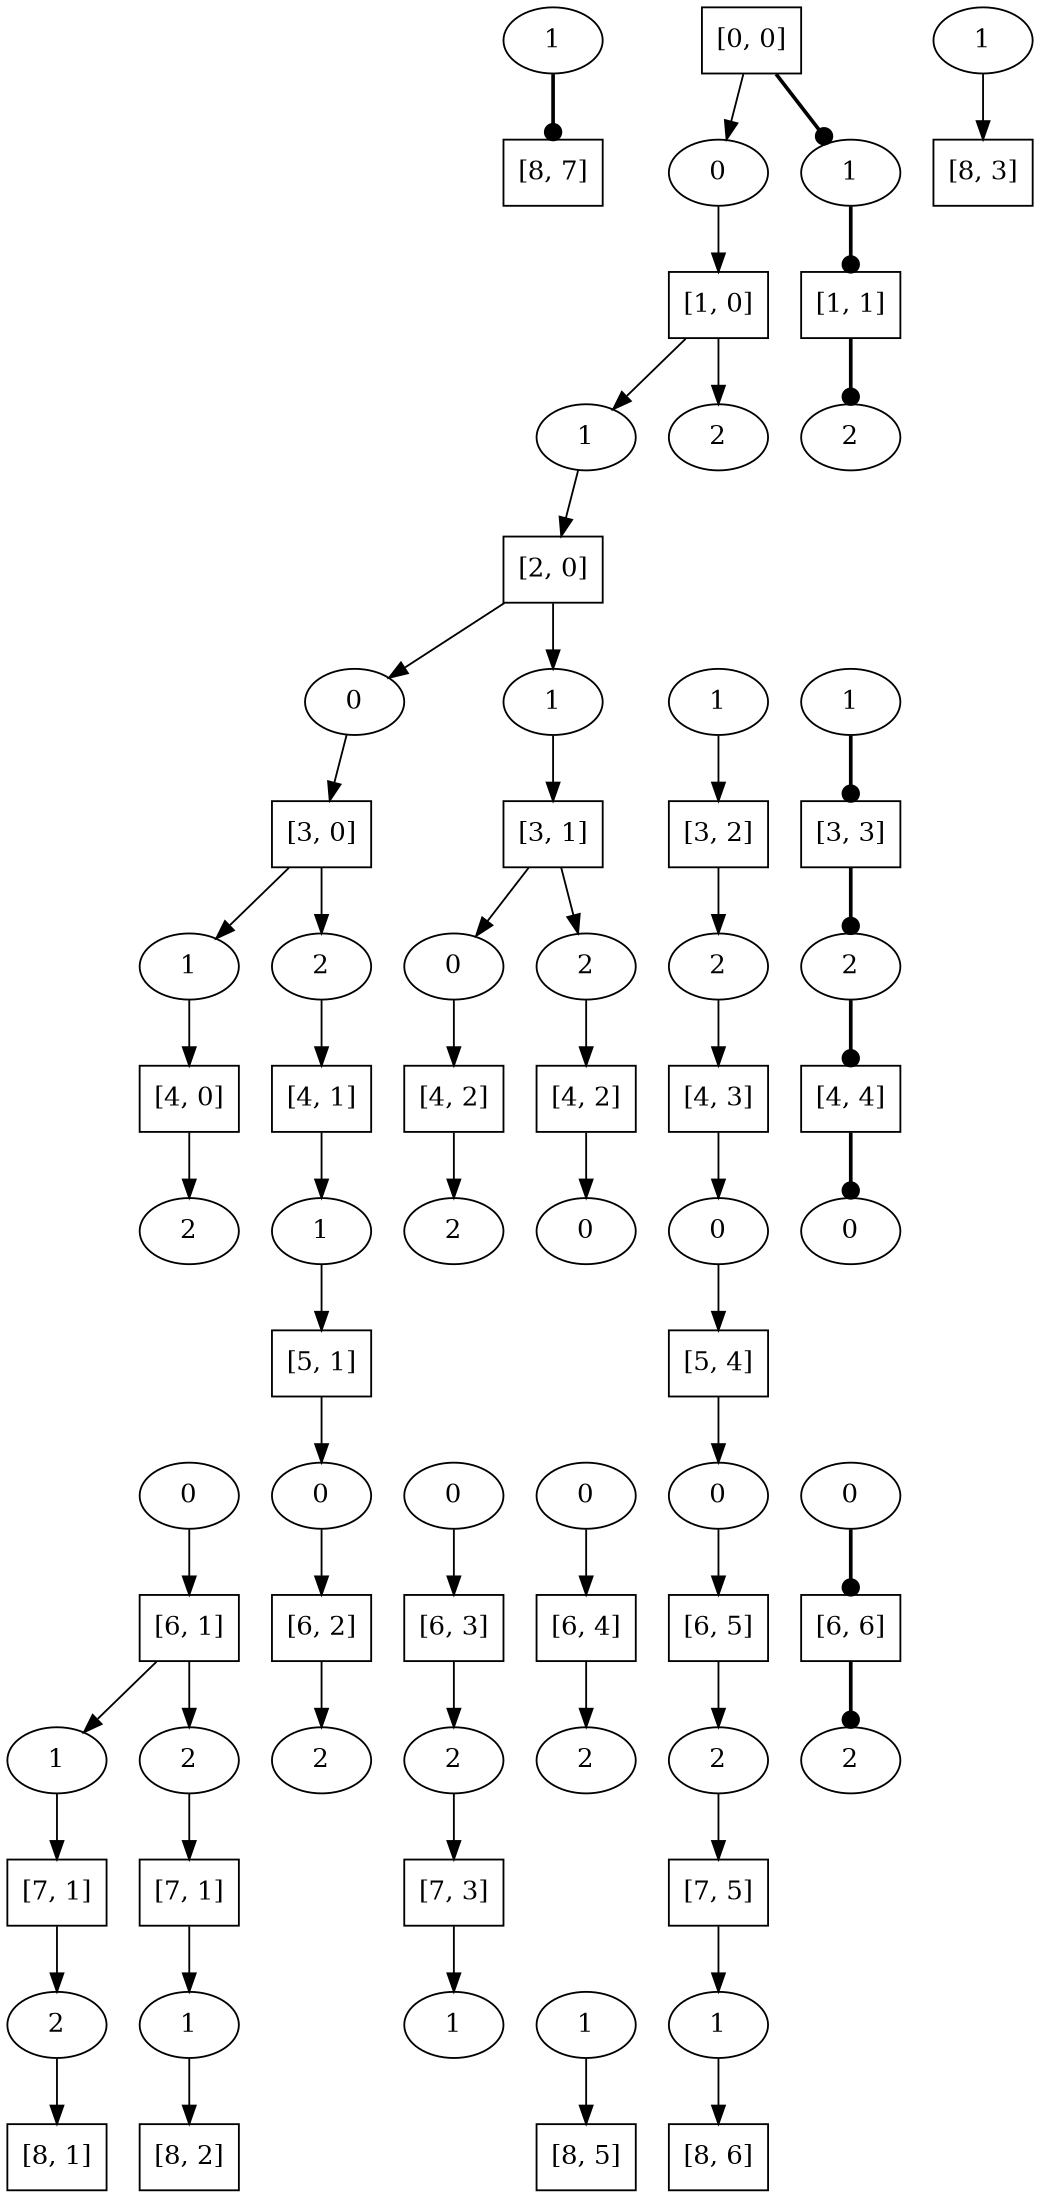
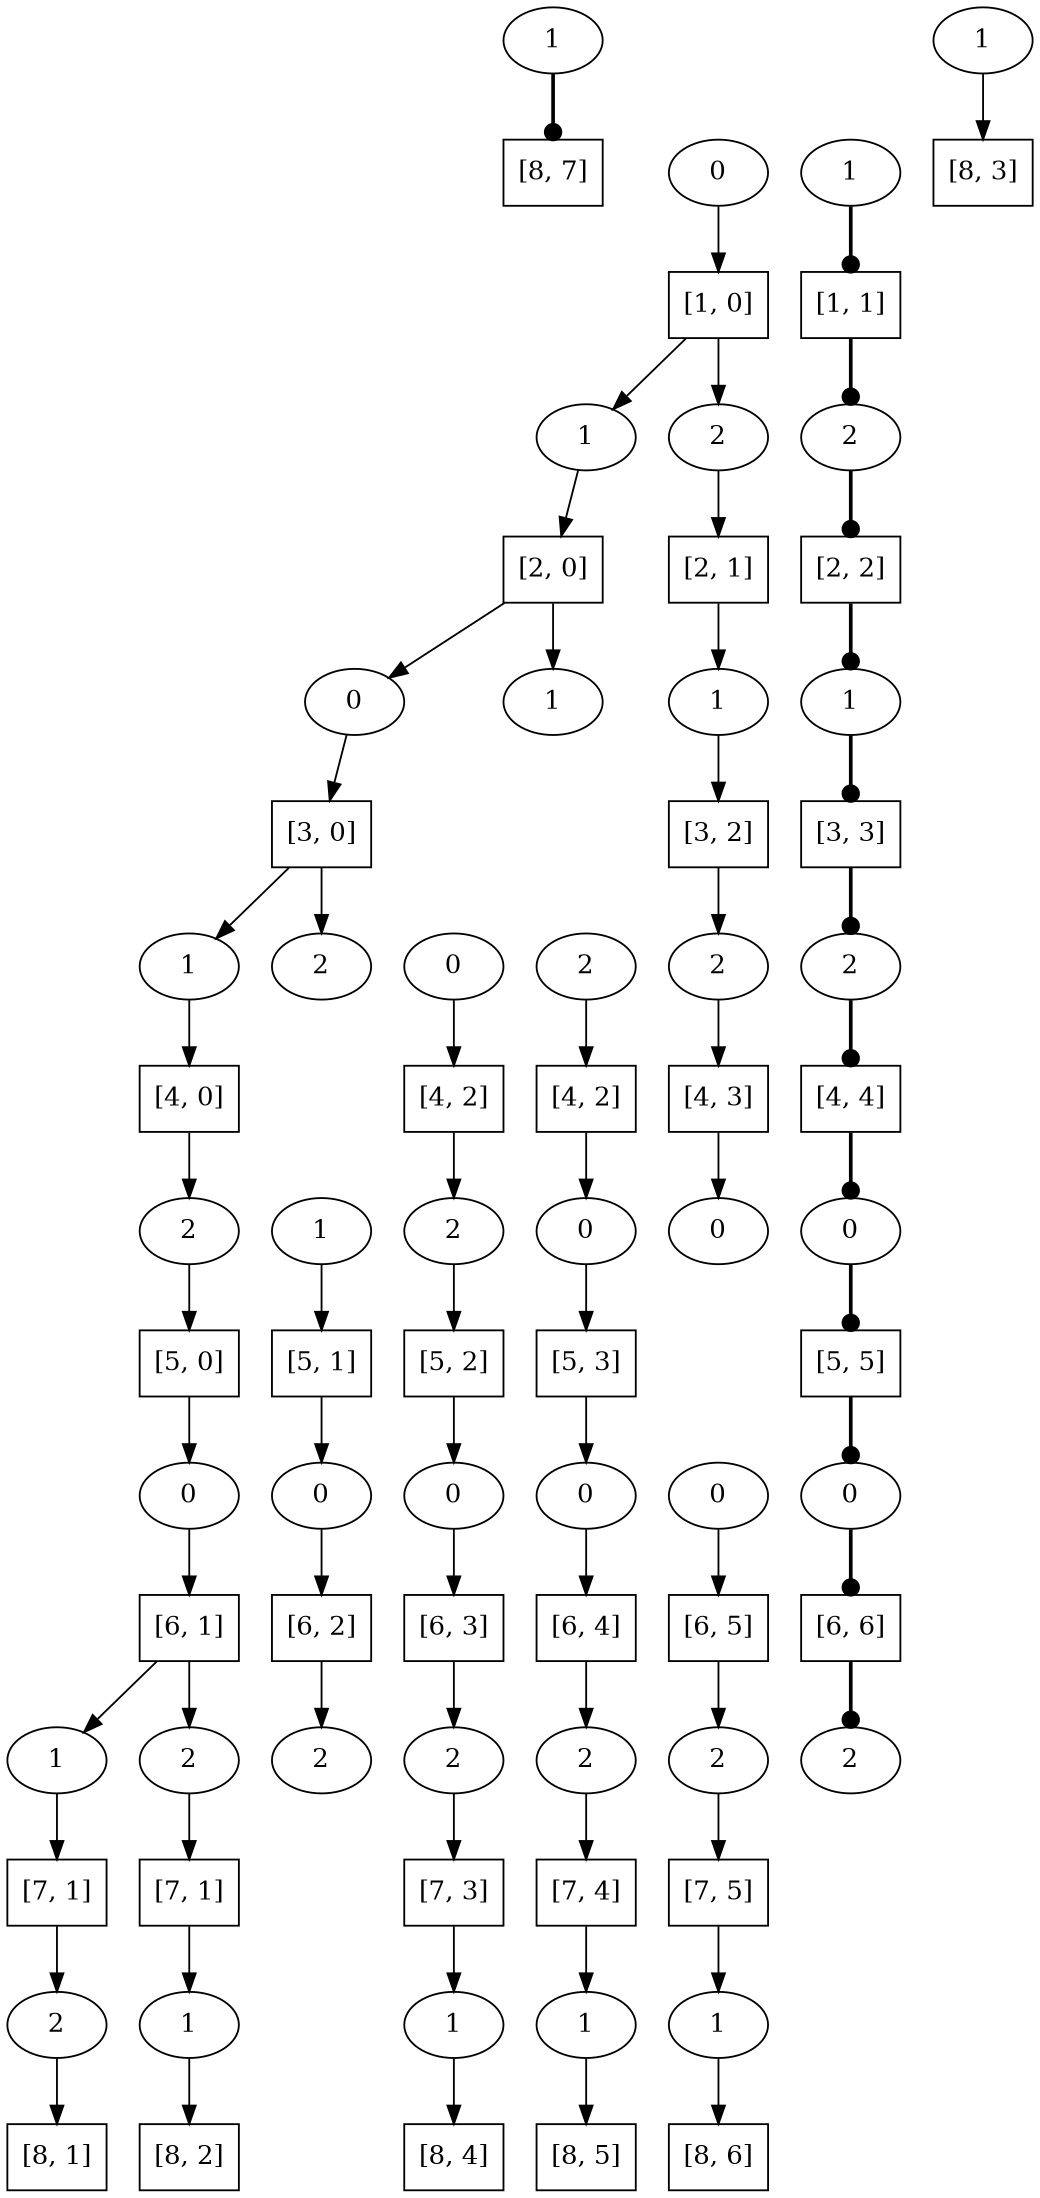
node "[0, 0]": removed
node "[2, 1]": added
node "[2, 2]": added
node "[3, 1]": removed
node "[4, 1]": removed
node "[5, 0]": added
node "[5, 2]": added
node "[5, 3]": added
node "[5, 4]": removed
node "[5, 5]": added
node "[7, 4]": added
node "[8, 4]": added
